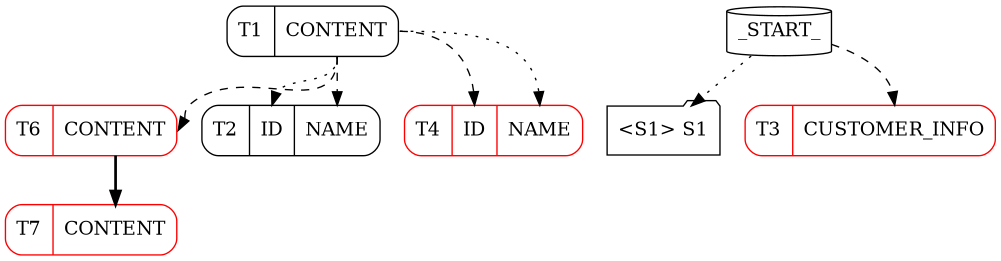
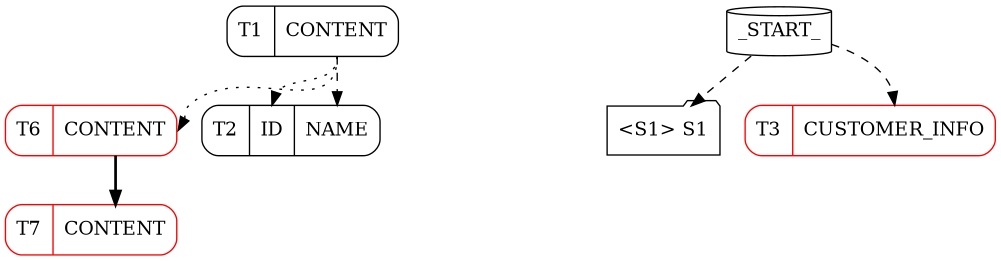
edge "_START_" -> "<S1> S1": style dotted -> dashed
edge "T1" -> "T6": style dashed -> dotted
node "T4": removed
